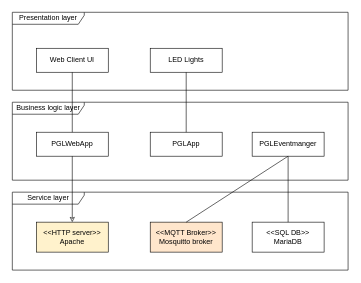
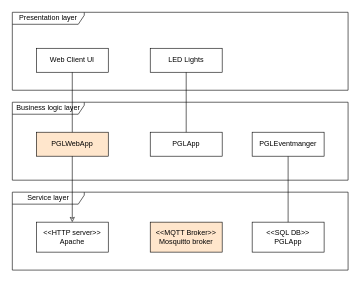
node "PGLWebApp": fillcolor #ffffff -> #ffe6cc
edge "PGLEventmanger" -- "<<MQTT Broker>> Mosquitto broker": removed
node "<<HTTP server>> Apache": fillcolor #fff2cc -> #ffffff
node "<<SQL DB>> MariaDB": label "<<SQL DB>> MariaDB" -> "<<SQL DB>> PGLApp"
